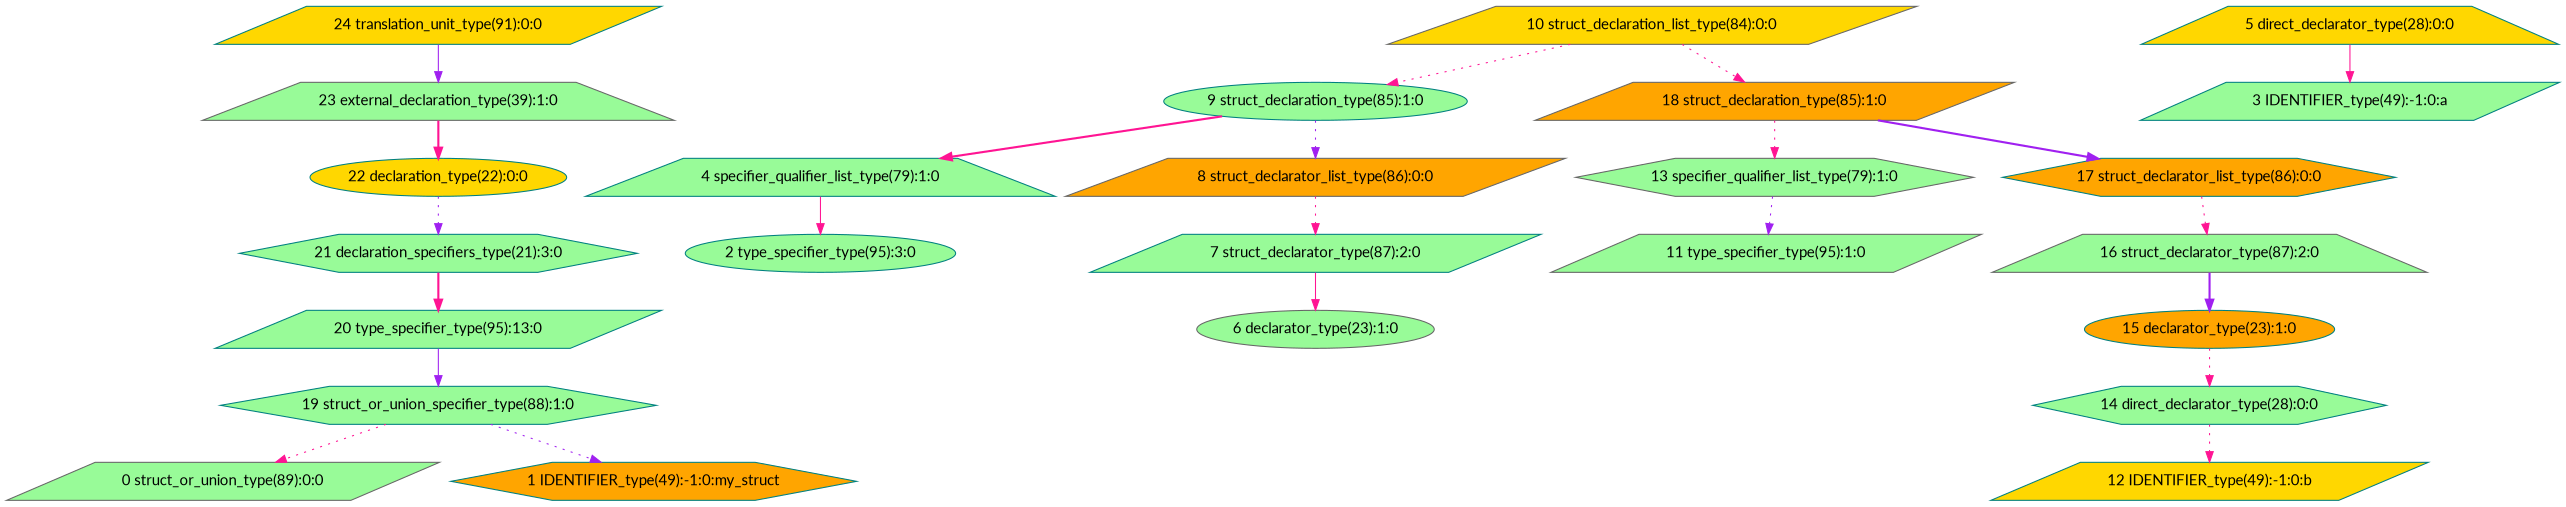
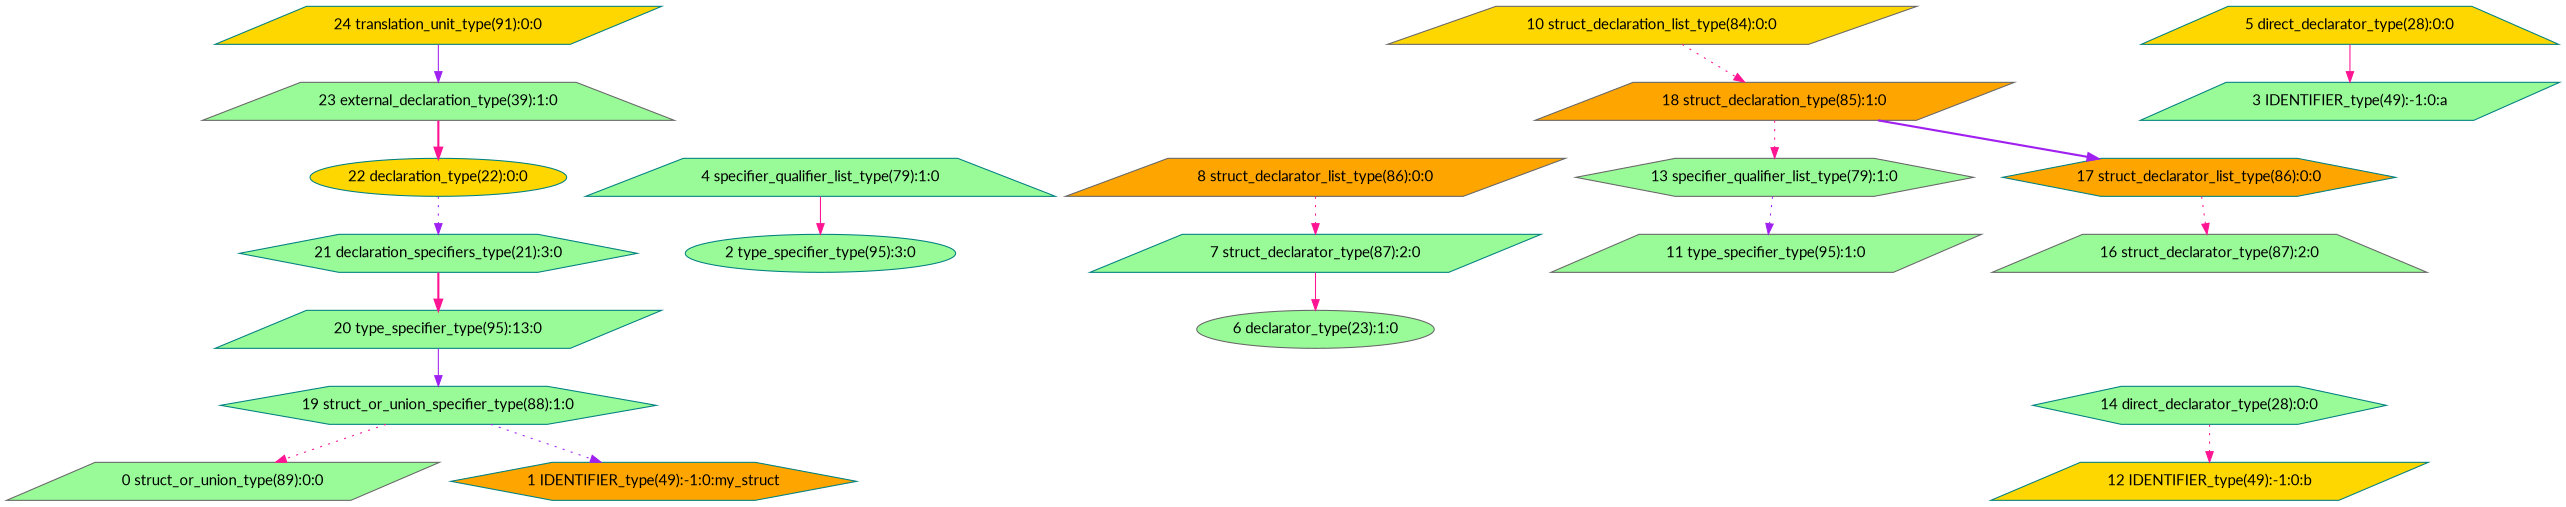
node "9 struct_declaration_type(85):1:0": removed
node "15 declarator_type(23):1:0": removed
